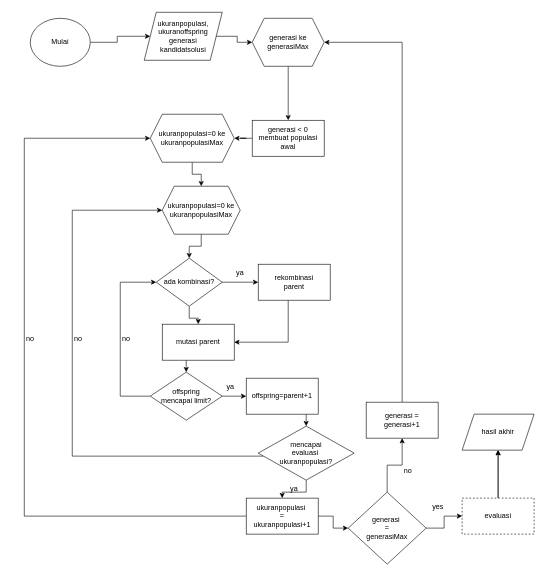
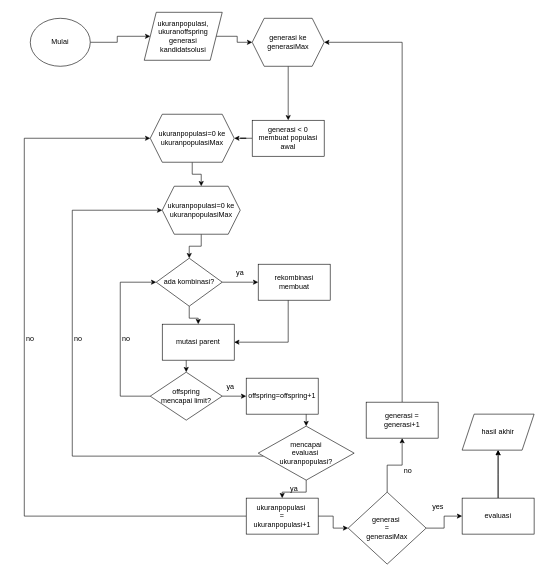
node "rekombinasi parent": label "rekombinasi parent" -> "rekombinasi membuat"
node "offspring=parent+1": label "offspring=parent+1" -> "offspring=offspring+1"
node "evaluasi": style dashed -> solid
